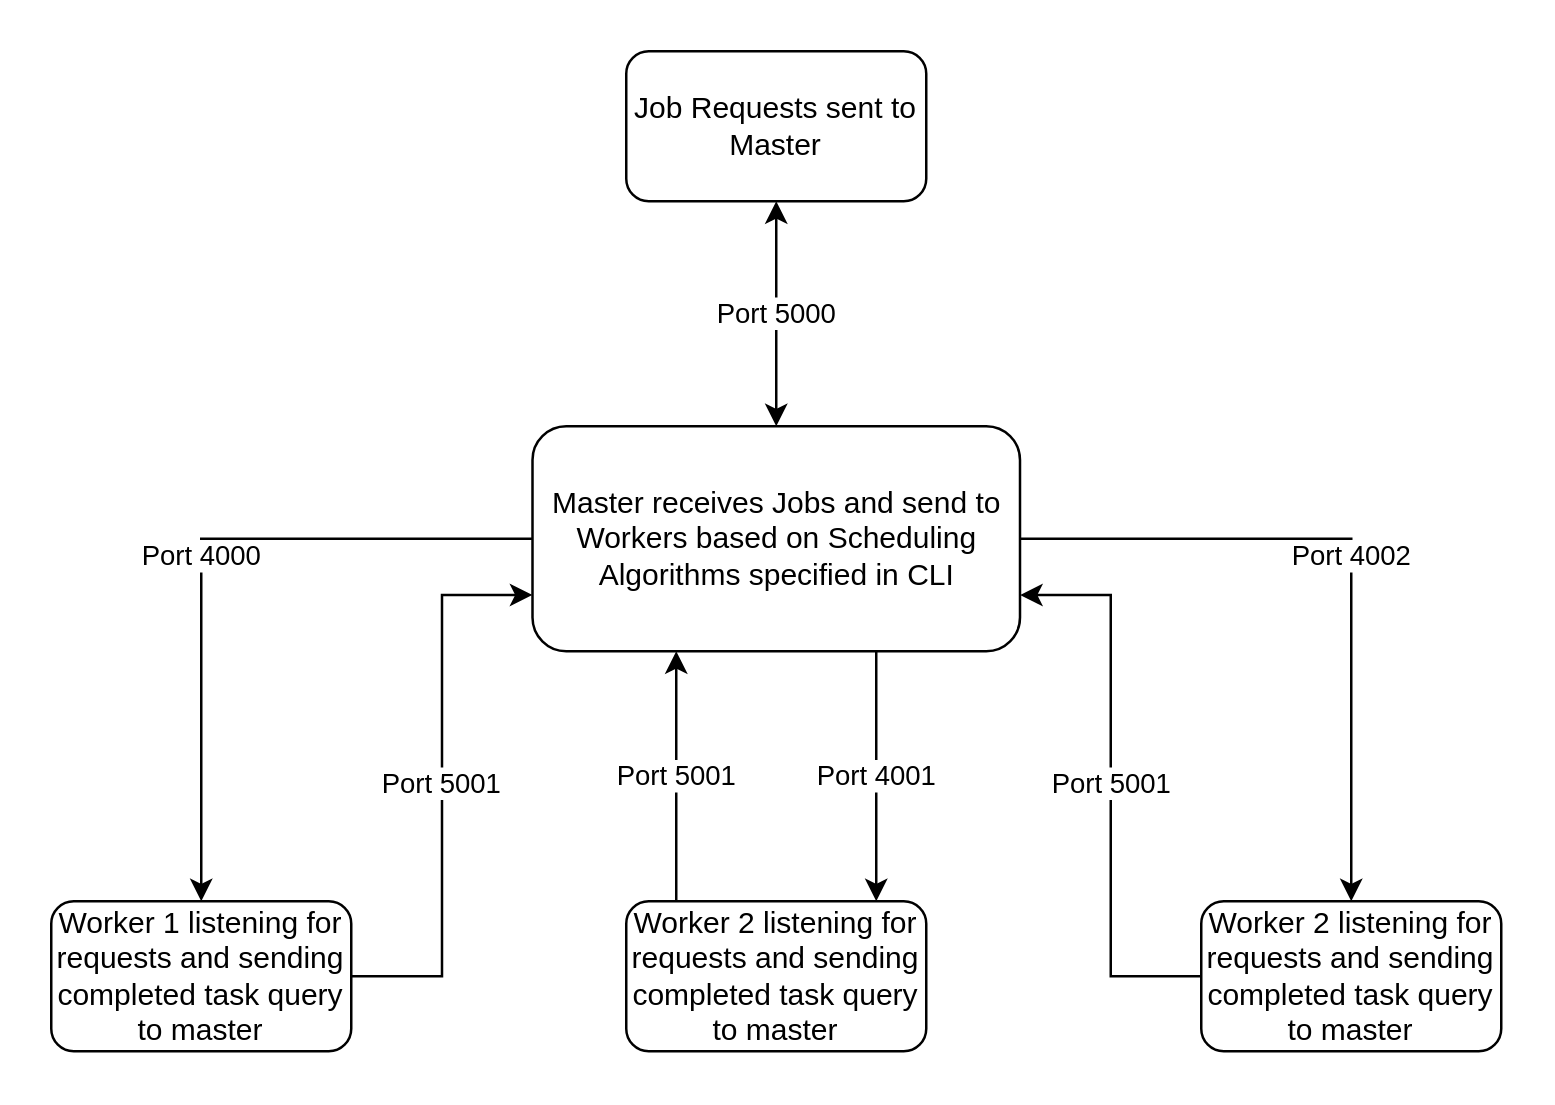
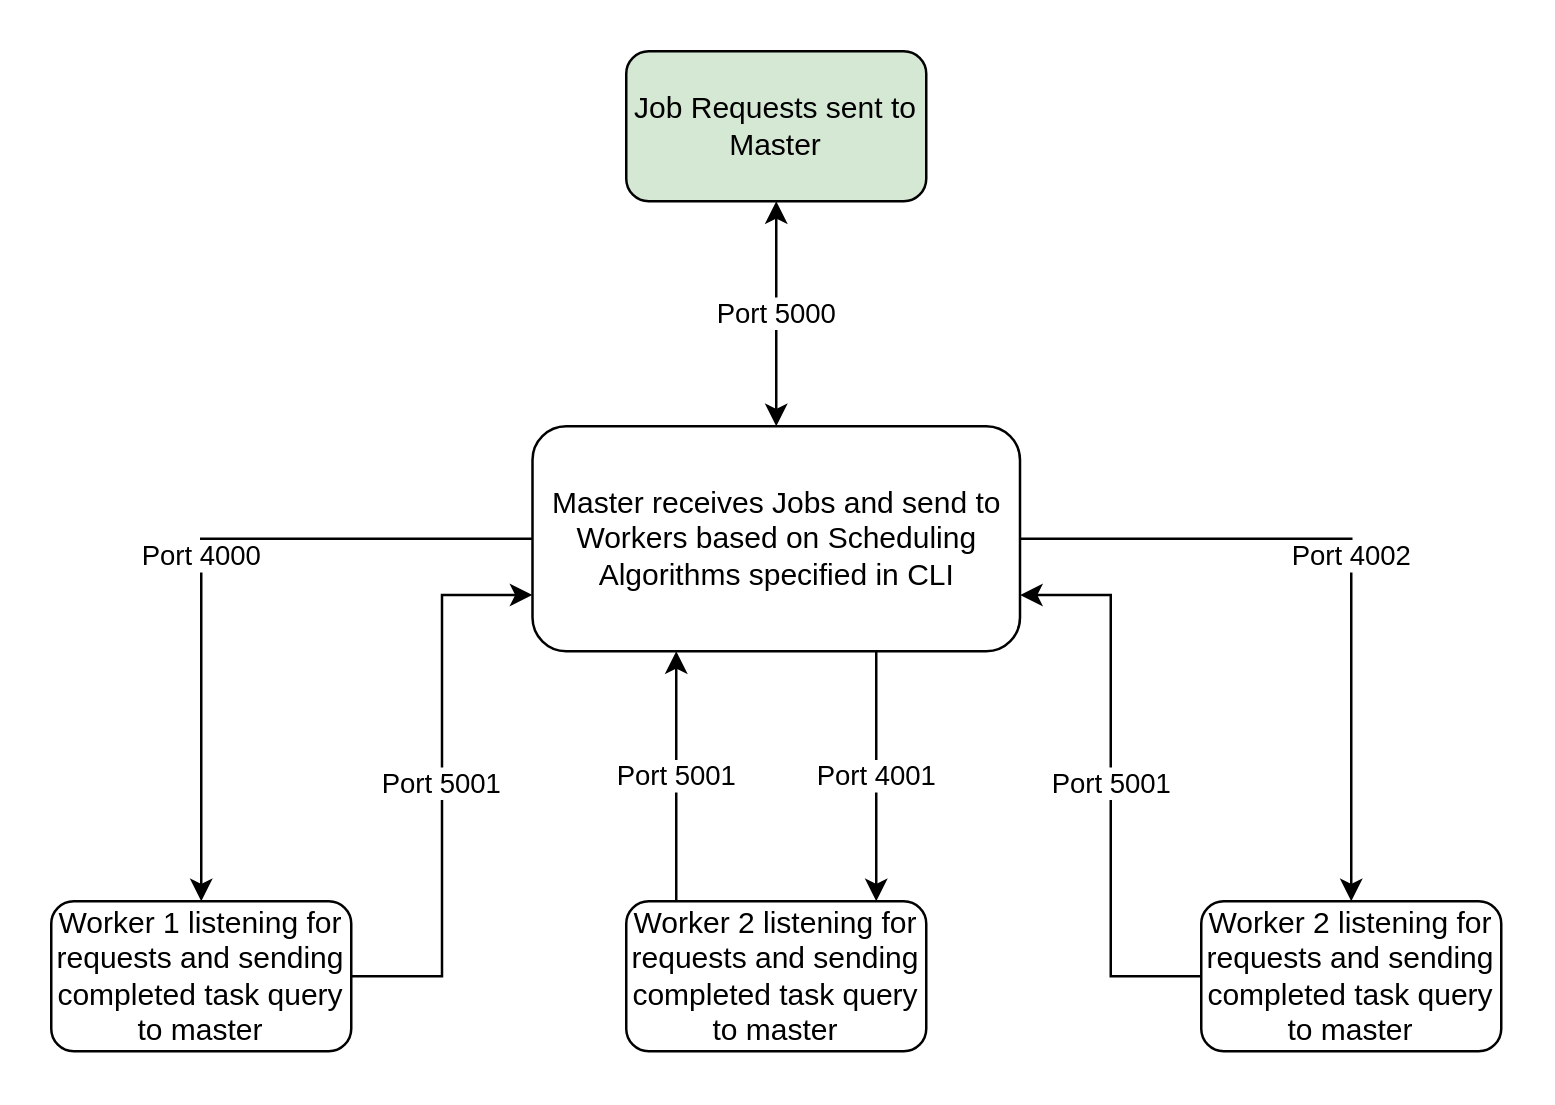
node "Job Requests sent to Master": fillcolor #ffffff -> #d5e8d4
